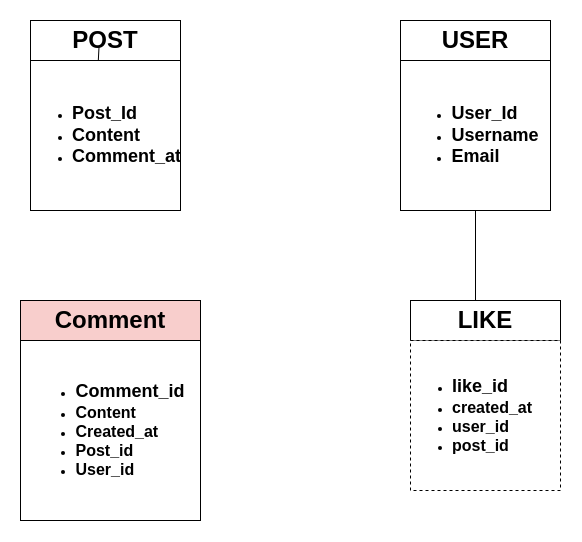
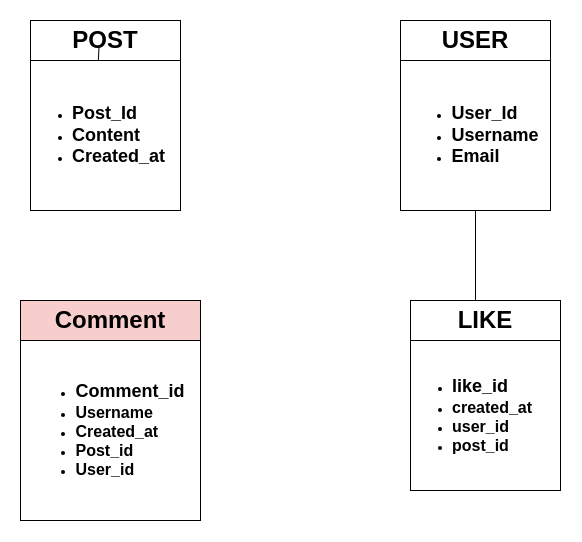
node "Post_Id Content Comment_at": label "Post_Id Content Comment_at" -> "Post_Id Content Created_at"
node "like_id created_at user_id post_id": style dashed -> solid
node "Comment_id Content Created_at Post_id User_id": label "Comment_id Content Created_at Post_id User_id" -> "Comment_id Username Created_at Post_id User_id"
